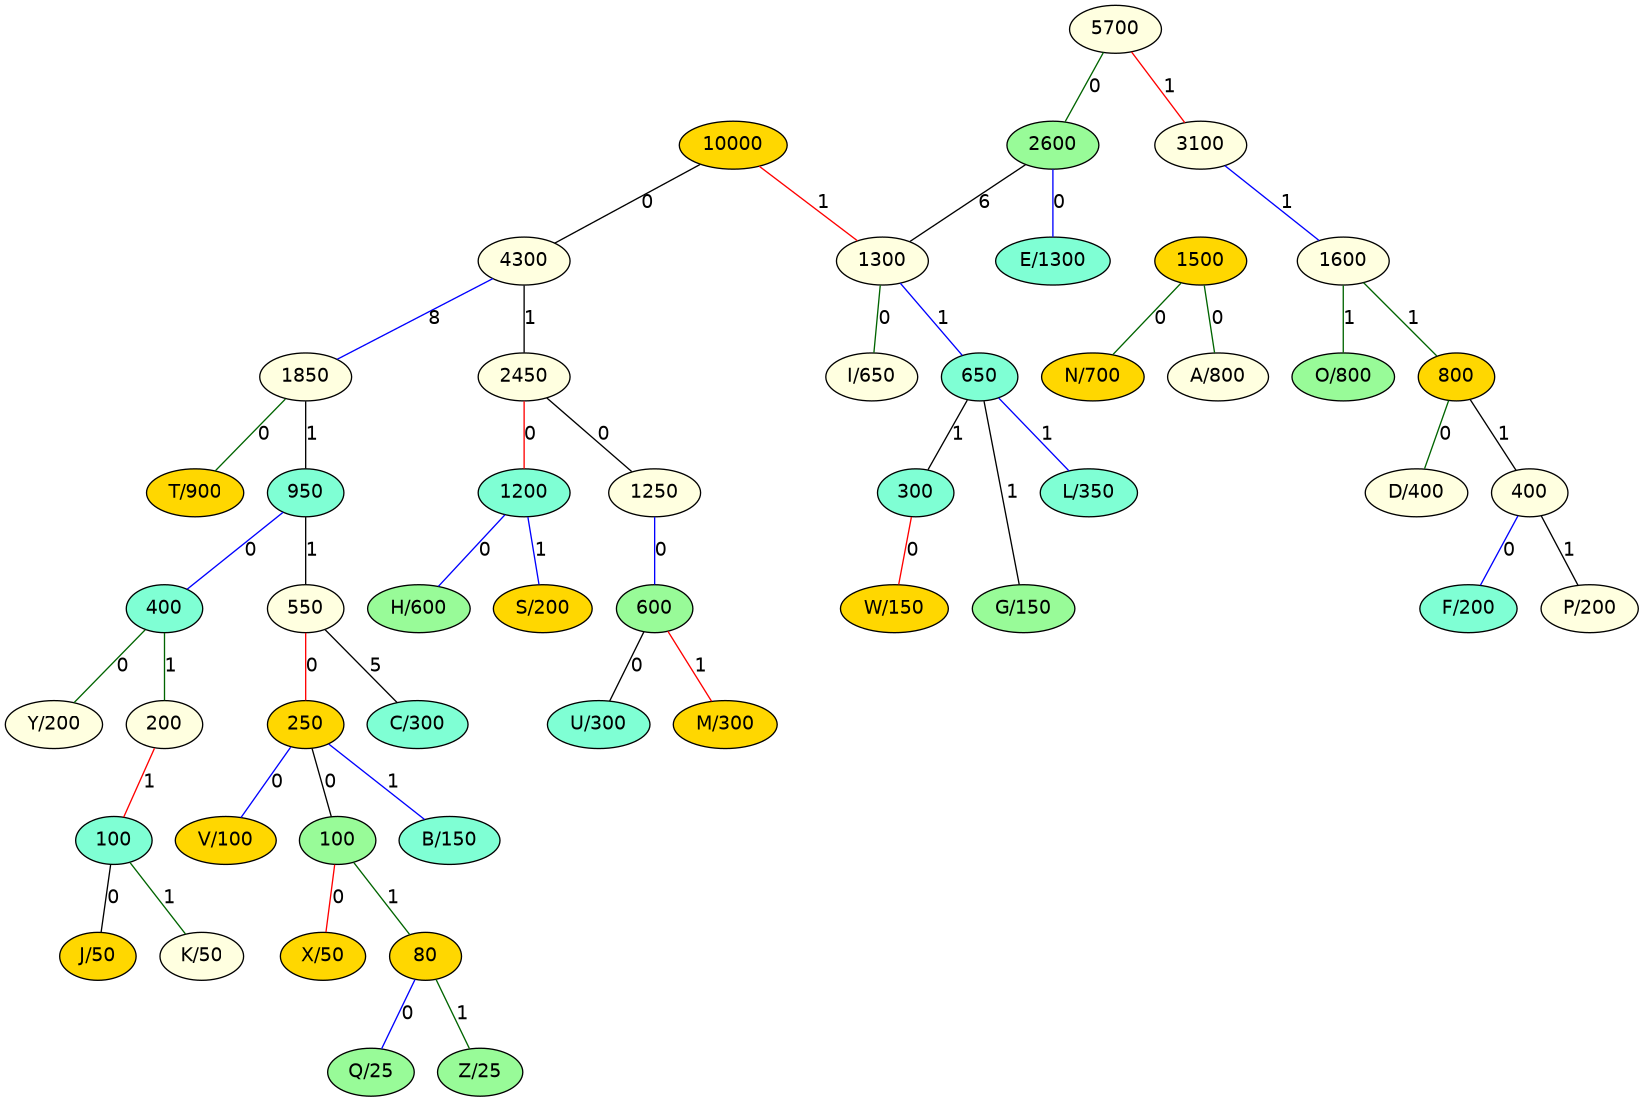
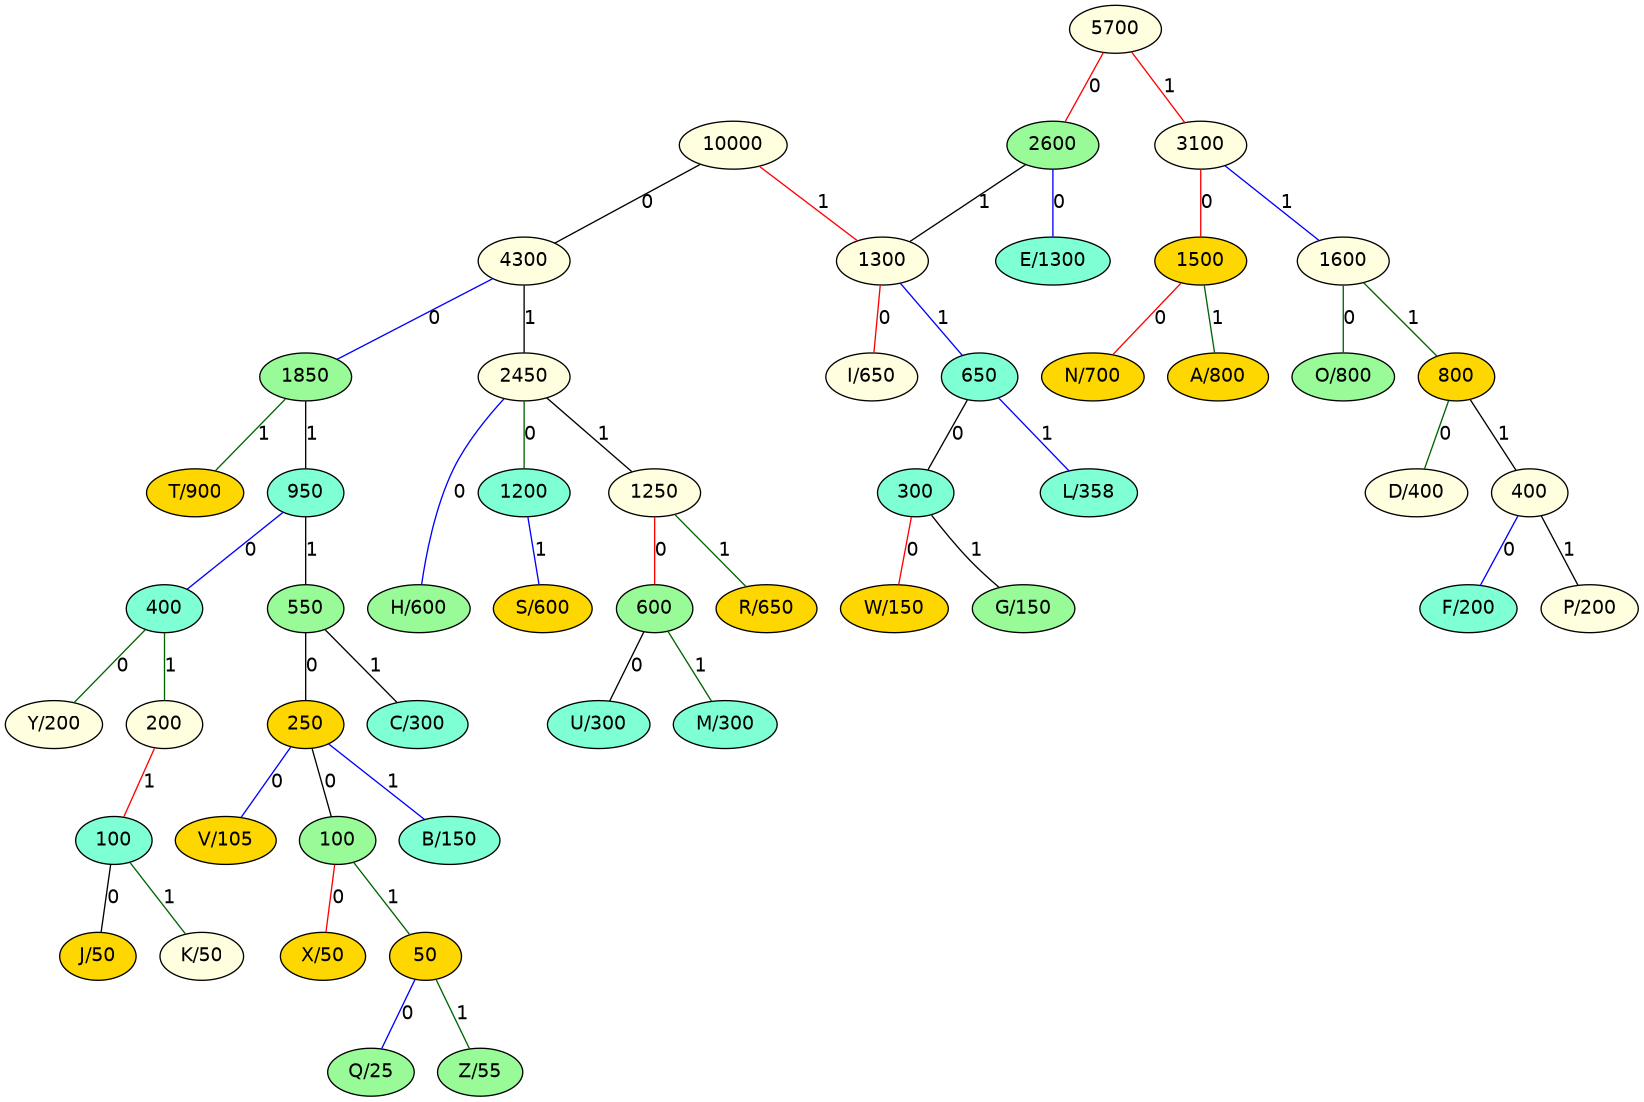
edge "5700" -- "2600": color darkgreen -> red
node "10000": fillcolor gold -> lightyellow
edge "2600" -- "1300": label "6" -> "1"
edge "3100" -- "1500": added, label "0"
edge "4300" -- "1850": label "8" -> "0"
edge "1300" -- "I/650": color darkgreen -> red
edge "1500" -- "N/700": color darkgreen -> red
edge "1500" -- "A/800": label "0" -> "1"
edge "1600" -- "O/800": label "1" -> "0"
node "1850": fillcolor lightyellow -> palegreen
node "A/800": fillcolor lightyellow -> gold
edge "1850" -- "T/900": label "0" -> "1"
edge "2450" -- "1200": color red -> darkgreen
edge "2450" -- "1250": label "0" -> "1"
edge "650" -- "300": label "1" -> "0"
edge "650" -- "G/150": now "300" -- "G/150"
node "L/350": label "L/350" -> "L/358"
edge "1200" -- "H/600": now "2450" -- "H/600"
edge "1250" -- "600": color blue -> red
node "550": fillcolor lightyellow -> palegreen
node "S/200": label "S/200" -> "S/600"
node "R/650": added
edge "600" -- "M/300": color red -> darkgreen
edge "550" -- "250": color red -> black
edge "550" -- "C/300": label "5" -> "1"
node "M/300": fillcolor gold -> aquamarine
node "V/100": label "V/100" -> "V/105"
node "80": label "80" -> "50"
node "Z/25": label "Z/25" -> "Z/55"
